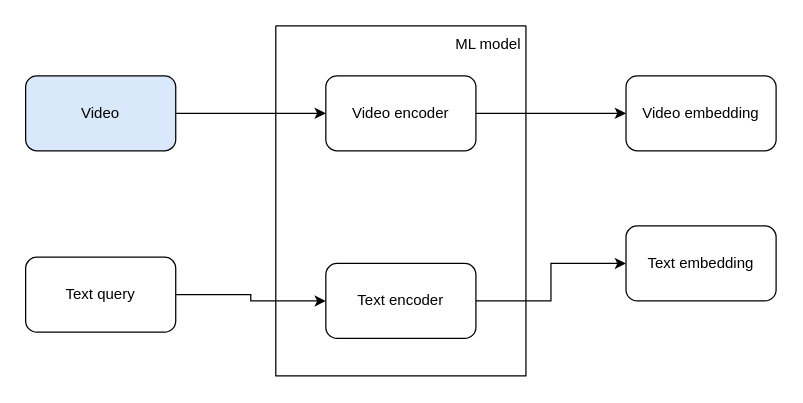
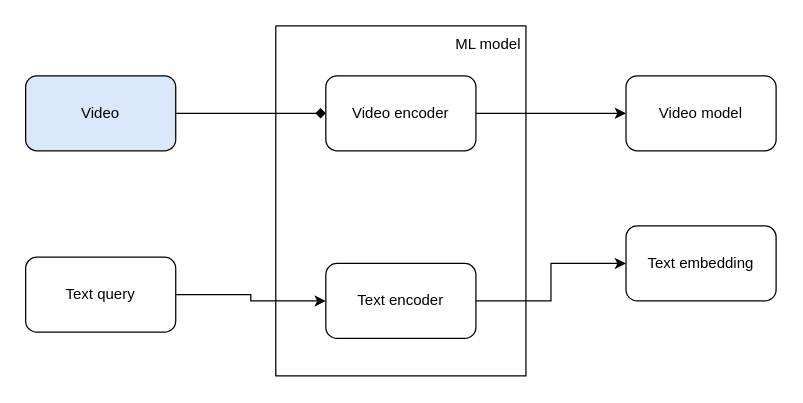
edge "Video" -> "Video encoder": arrowhead classic -> diamond
node "Video embedding": label "Video embedding" -> "Video model"
